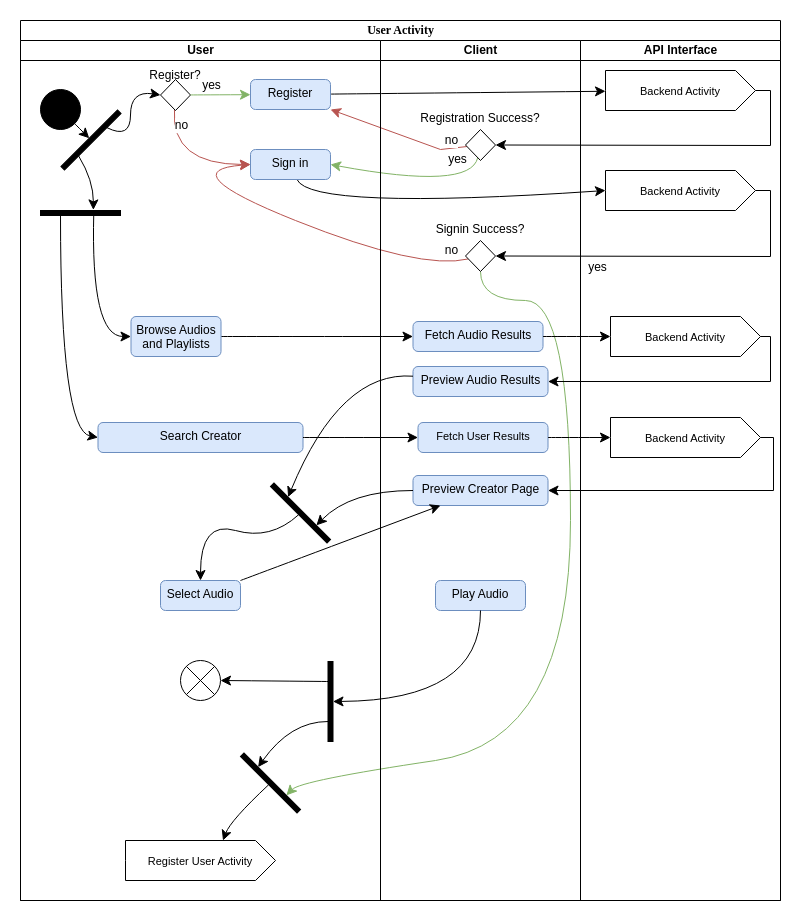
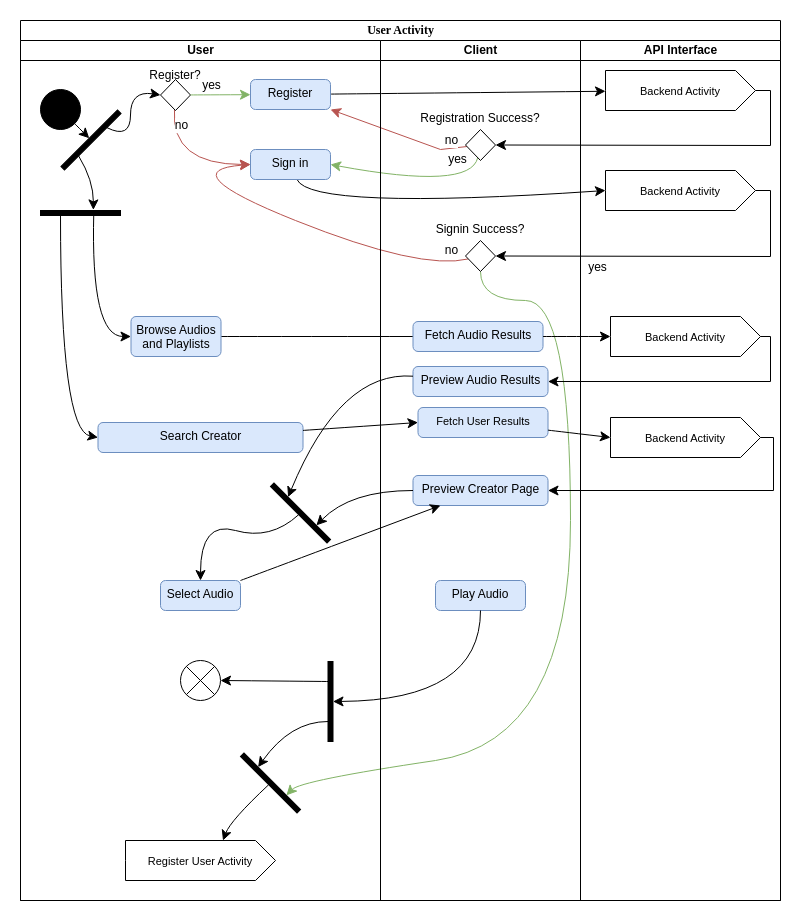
edge "Browse Audios and Playlists" -> "Fetch Audio Results": arrowhead classic -> none
node "Fetch User Results": moved (483, 438) -> (483, 423)
